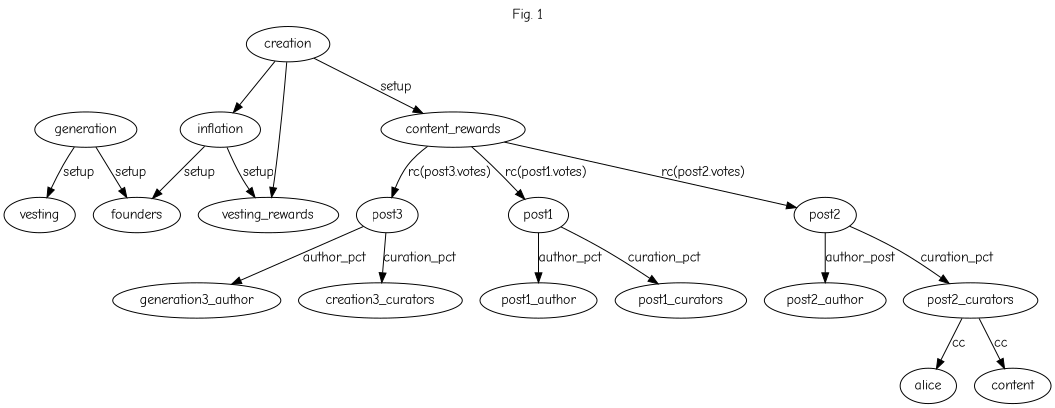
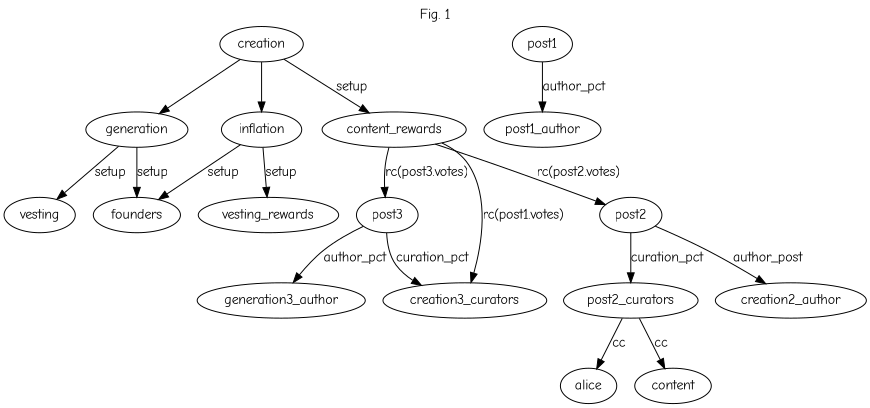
edge "creation" -> "vesting_rewards": now "creation" -> "generation"
edge "content_rewards" -> "post1": now "content_rewards" -> "creation3_curators"
node "post1_curators": removed
node "post2_author": label "post2_author" -> "creation2_author"
